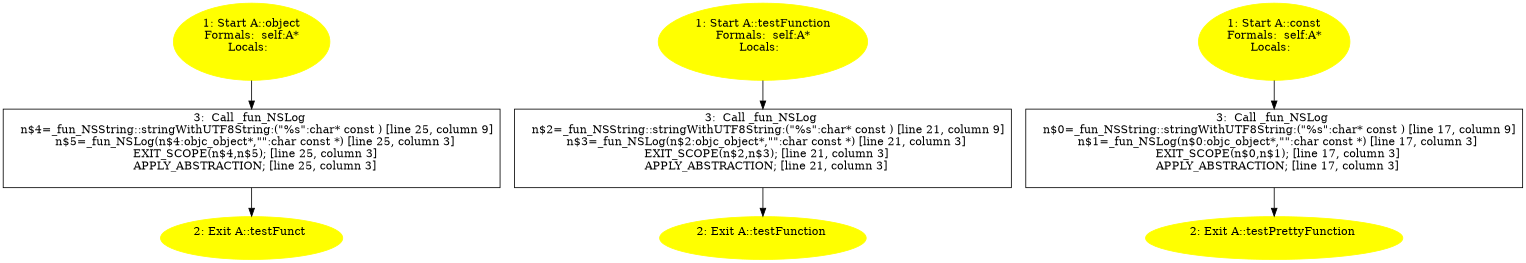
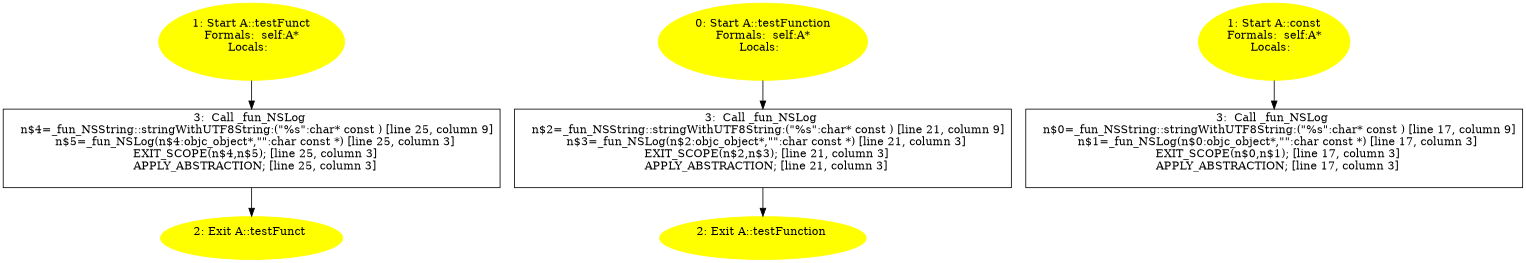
node "1: Start A::object Formals:  self:A* Locals:": label "1: Start A::object Formals:  self:A* Locals:" -> "1: Start A::testFunct Formals:  self:A* Locals:"
node "1: Start A::testFunction Formals:  self:A* Locals:": label "1: Start A::testFunction Formals:  self:A* Locals:" -> "0: Start A::testFunction Formals:  self:A* Locals:"
node "2: Exit A::testPrettyFunction": removed
